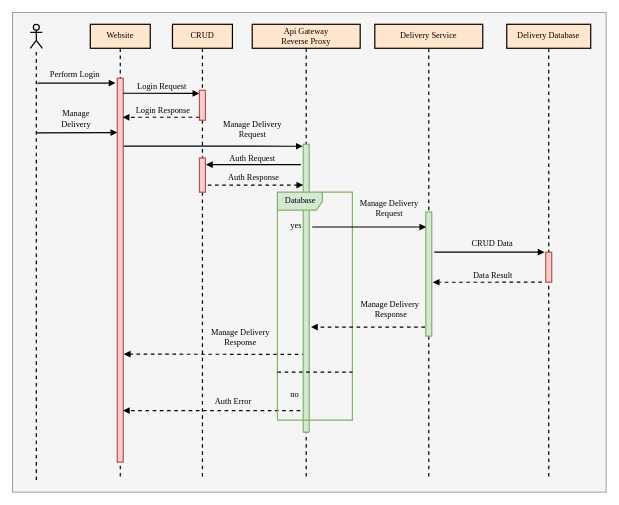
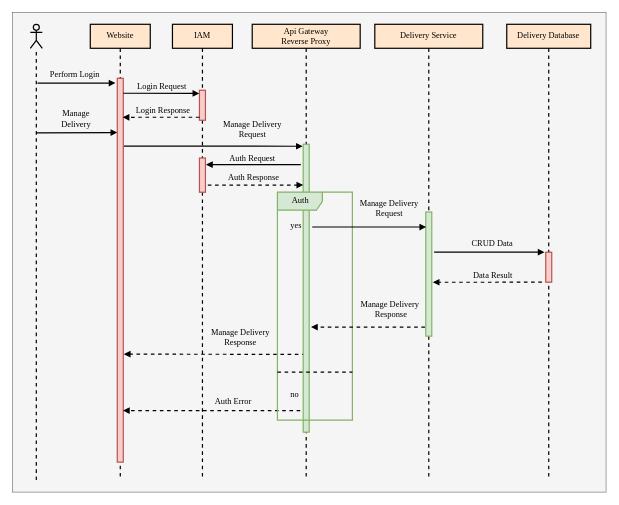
node "CRUD": label "CRUD" -> "IAM"
node "Database": label "Database" -> "Auth"
